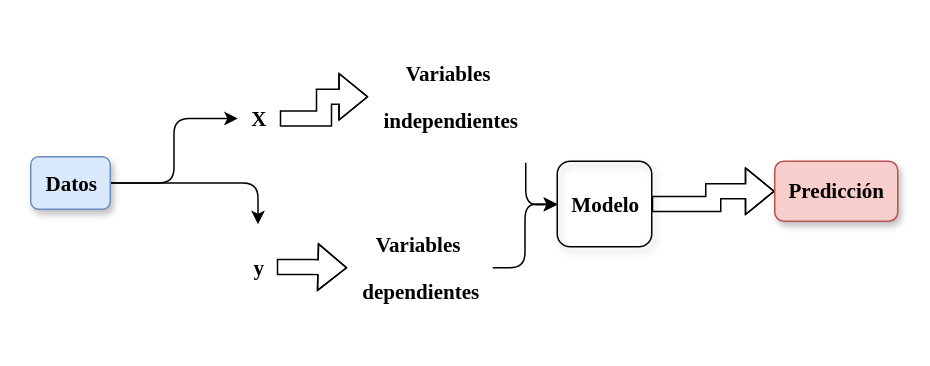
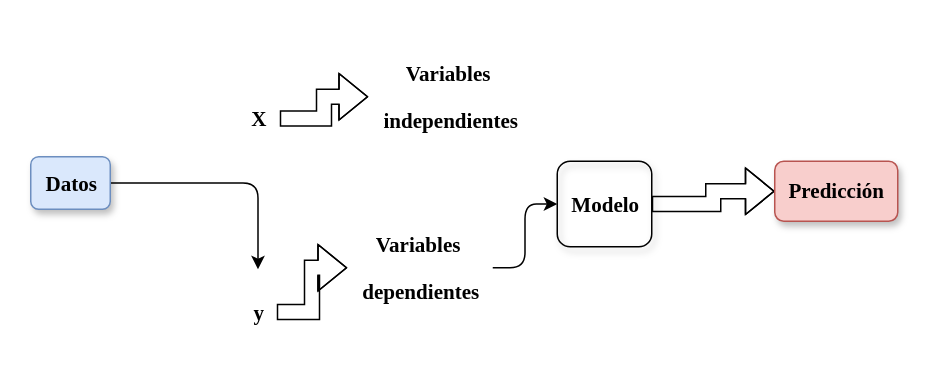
edge "Datos" -> "X": removed
edge "Variables independientes" -> "Modelo": removed
node "y": moved (258, 267) -> (258, 312)
